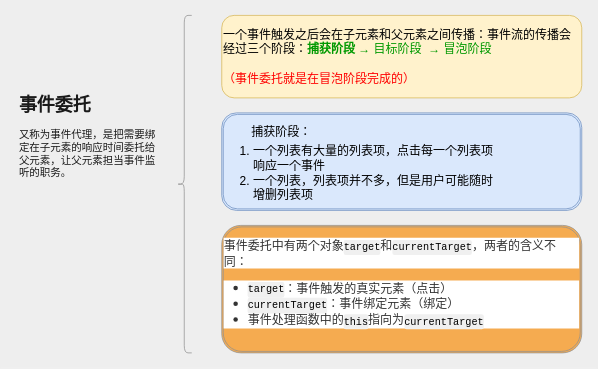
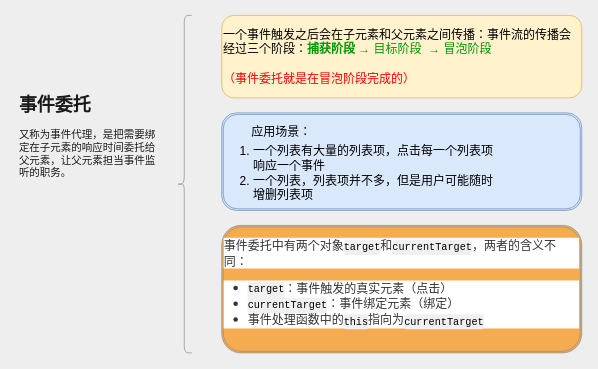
node "捕获阶段：": label "捕获阶段：" -> "应用场景："
